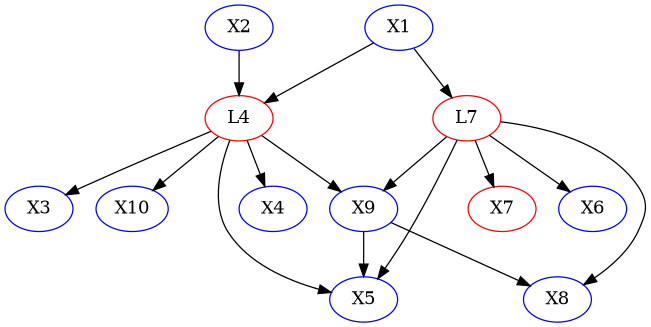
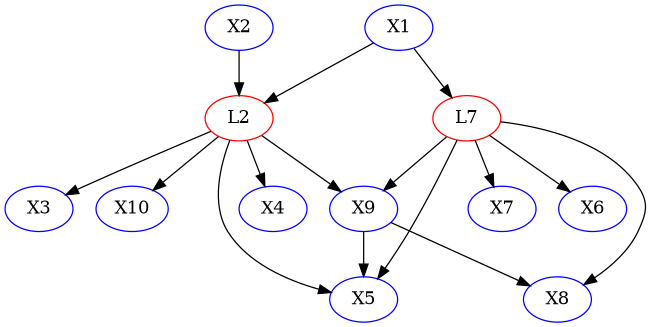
node "L4": label "L4" -> "L2"
node "X7": color red -> blue
